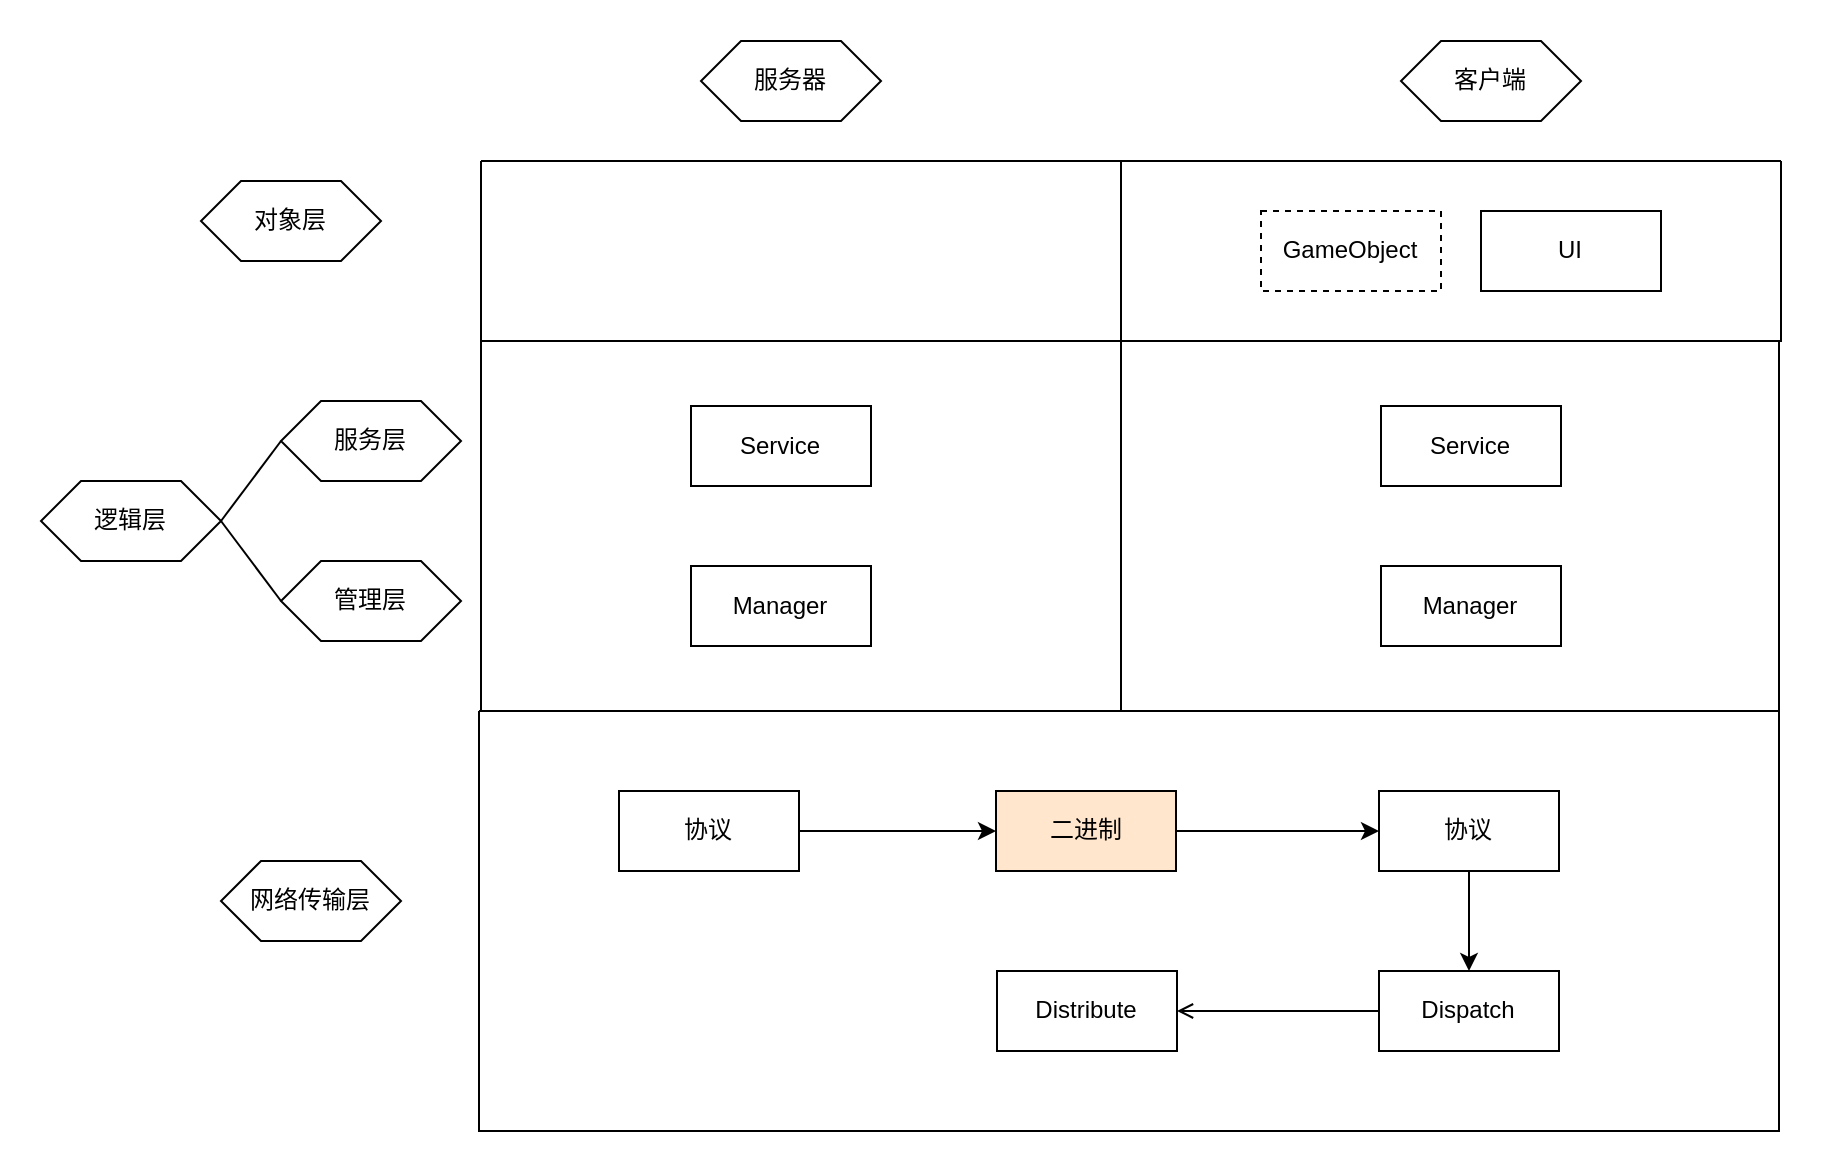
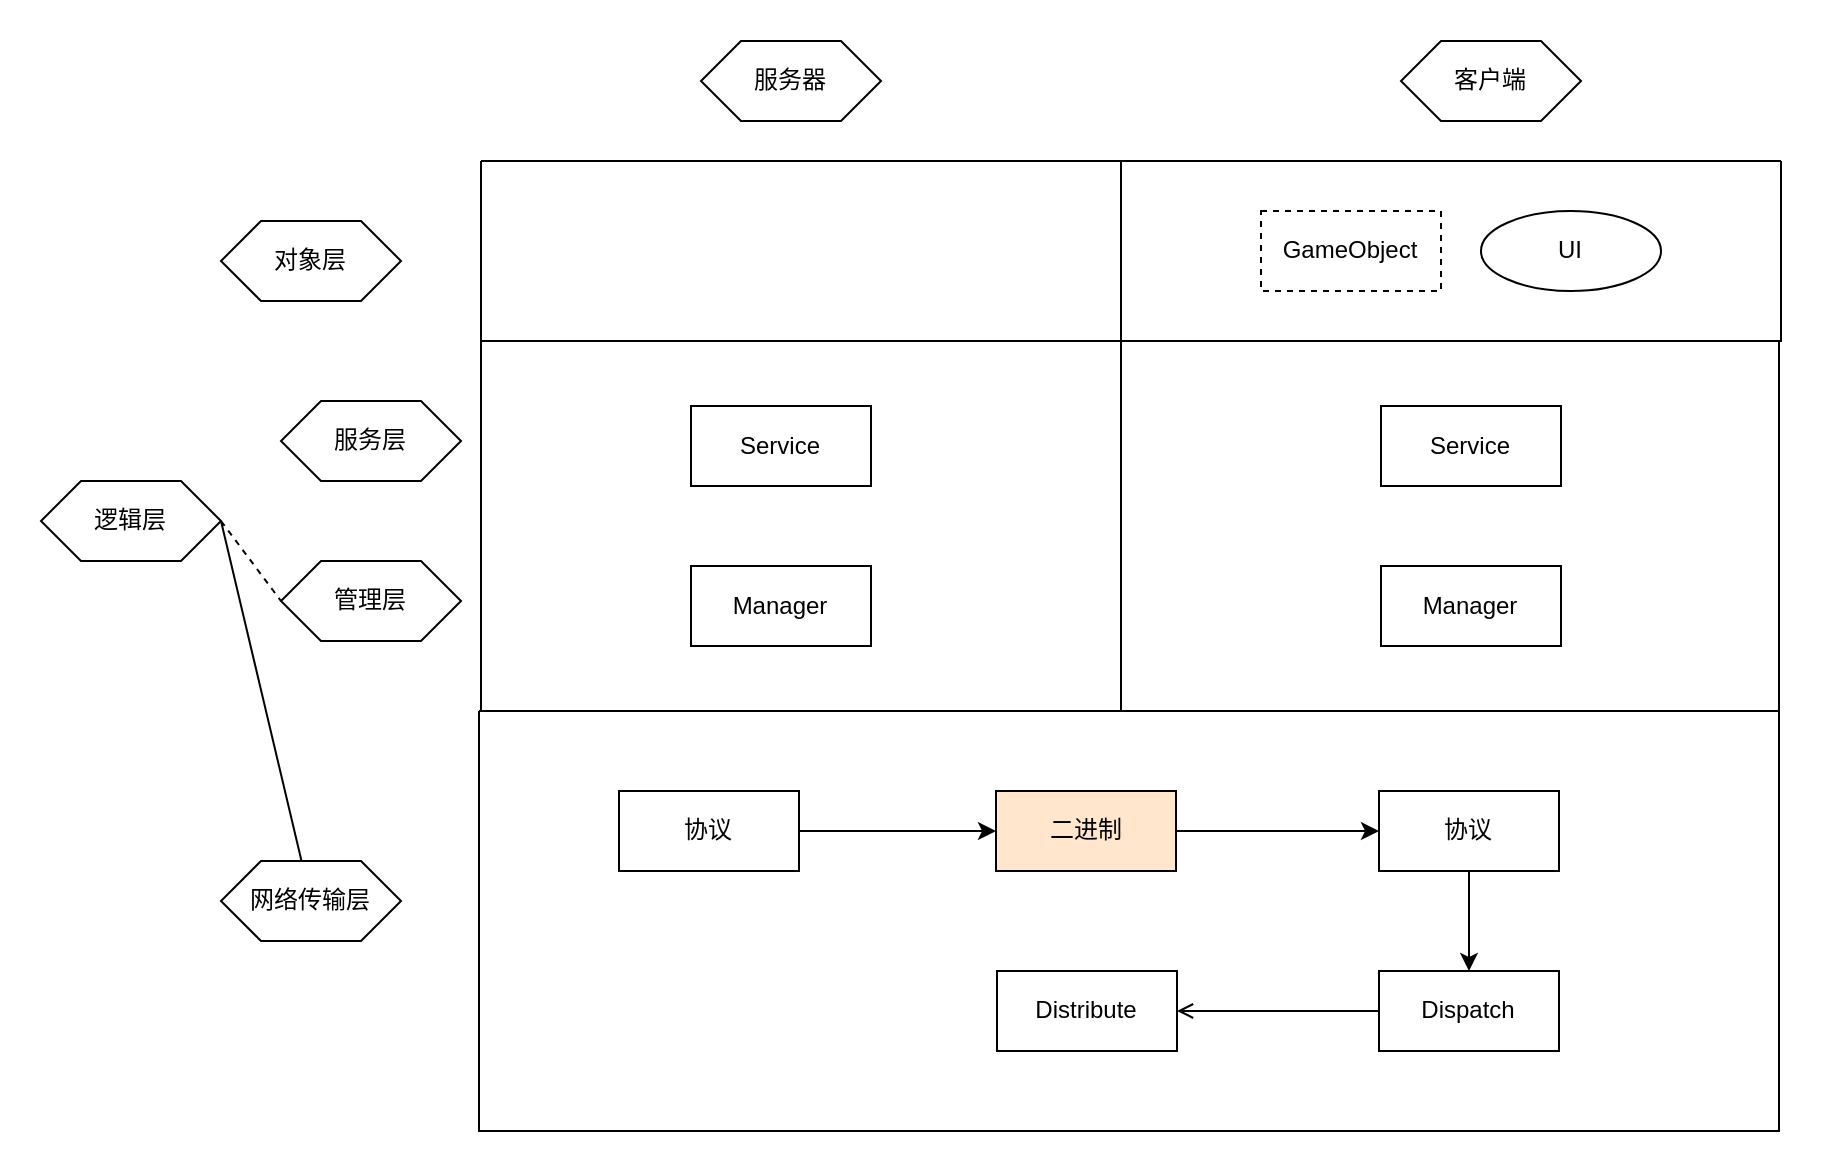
node "对象层": moved (291, 221) -> (311, 261)
node "UI": shape rectangle -> ellipse
edge "服务层" -- "逻辑层": now "网络传输层" -- "逻辑层"
edge "逻辑层" -- "管理层": style solid -> dashed
